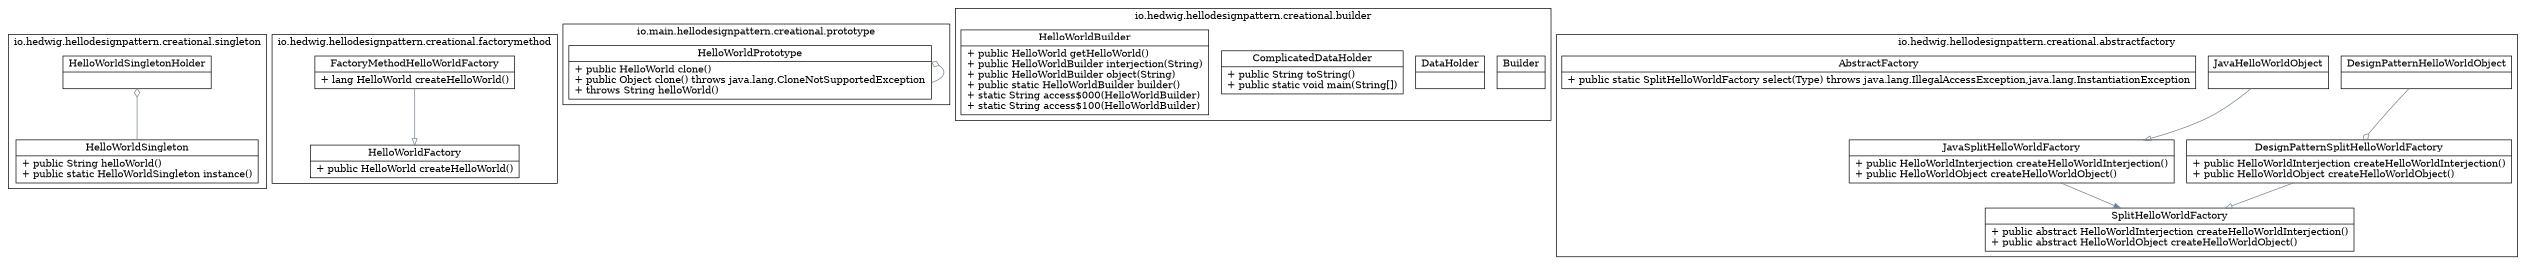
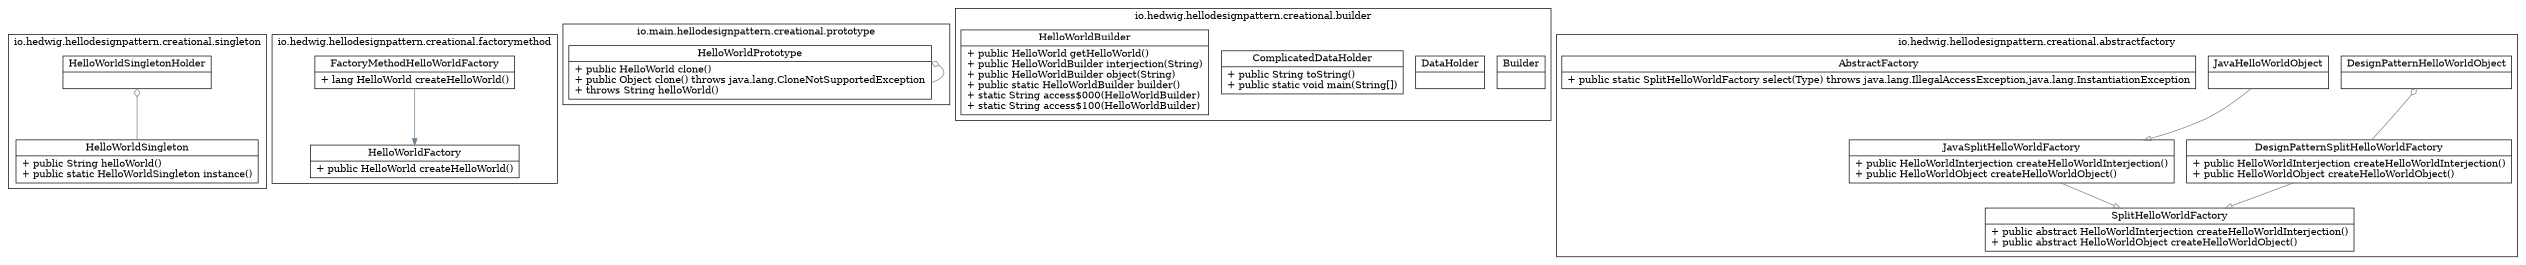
edge "DesignPatternHelloWorldObject" -> "DesignPatternSplitHelloWorldFactory": reversed
edge "FactoryMethodHelloWorldFactory" -> "HelloWorldFactory": arrowhead empty -> normal
edge "JavaSplitHelloWorldFactory" -> "SplitHelloWorldFactory": arrowhead normal -> empty
